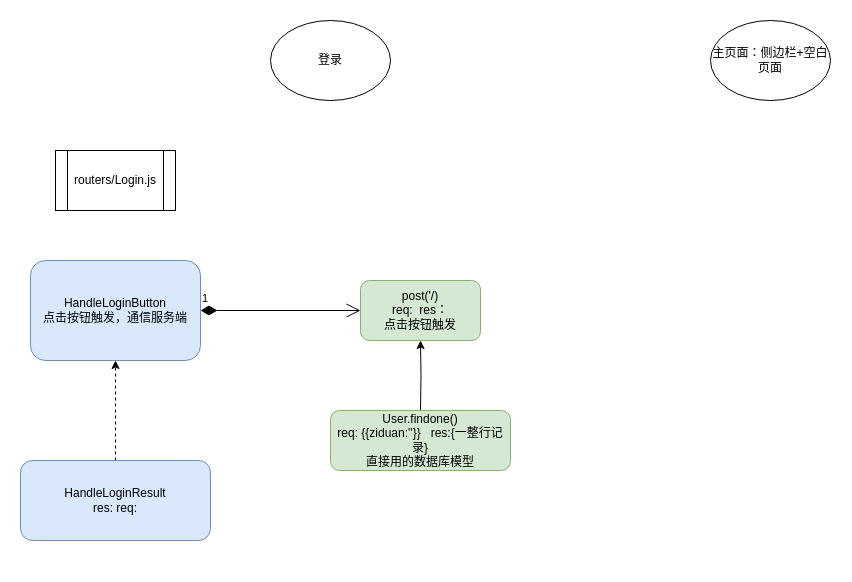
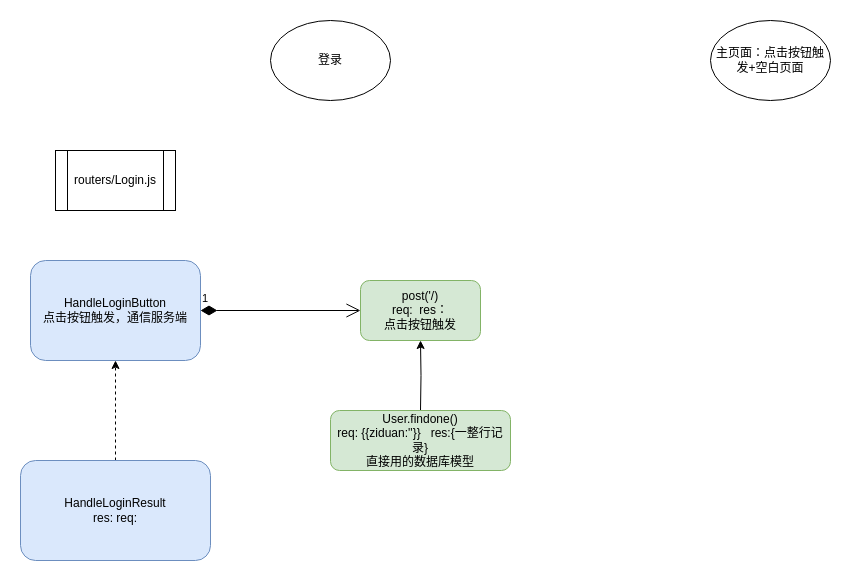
node "主页面：侧边栏+空白页面": label "主页面：侧边栏+空白页面" -> "主页面：点击按钮触发+空白页面"
node "HandleLoginResult res: req:": size 190x80 -> 190x100
